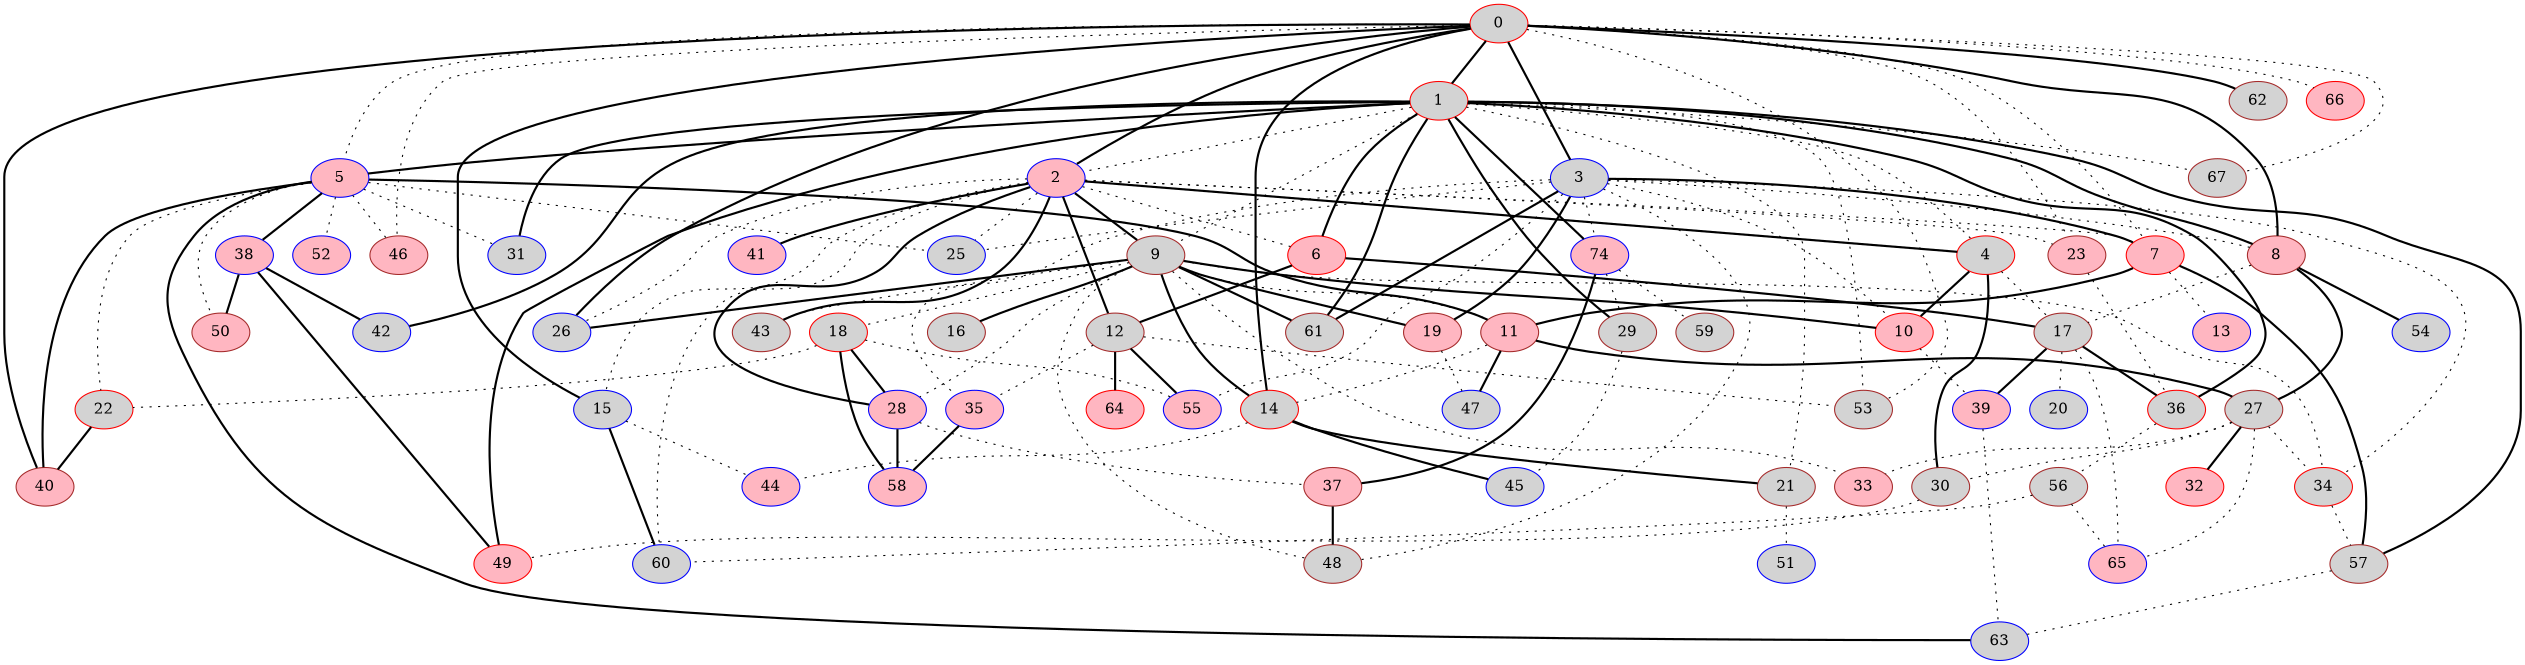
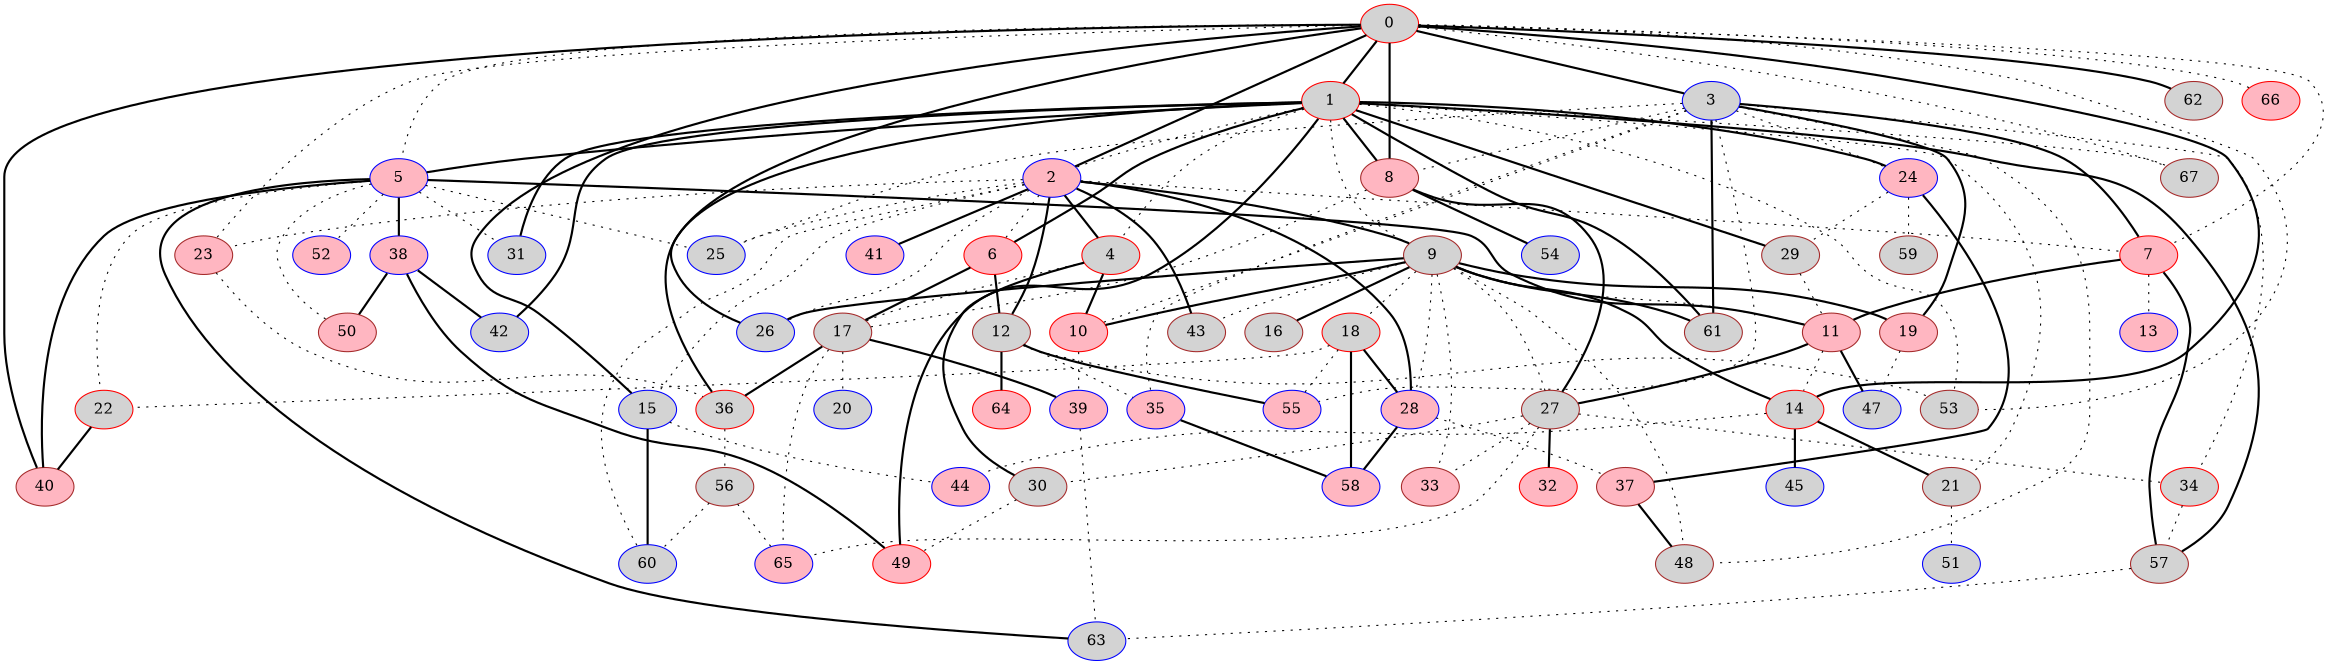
node "46": removed
node "74": label "74" -> "24"
edge "9" -- "34": now "9" -- "27"
edge "29" -- "45": now "29" -- "11"
